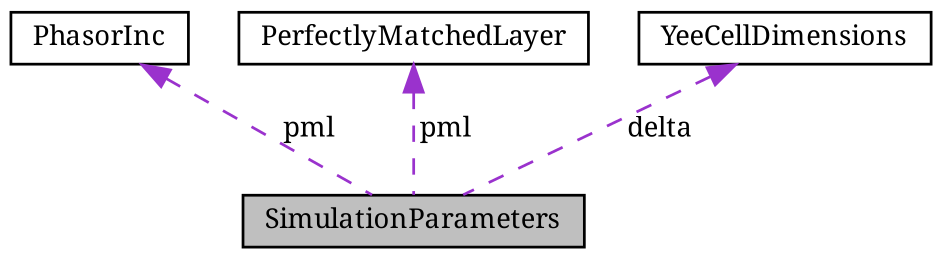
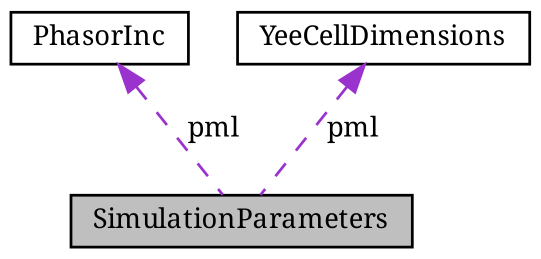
node "PerfectlyMatchedLayer": removed
edge "SimulationParameters" -> "YeeCellDimensions": label " delta" -> " pml"
